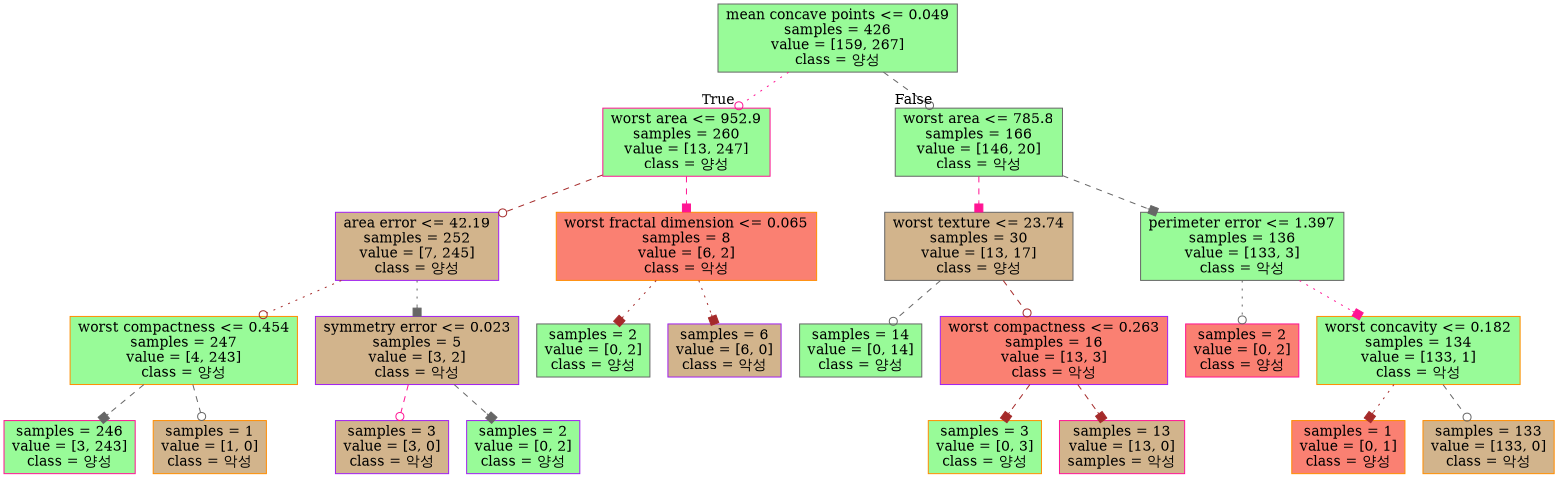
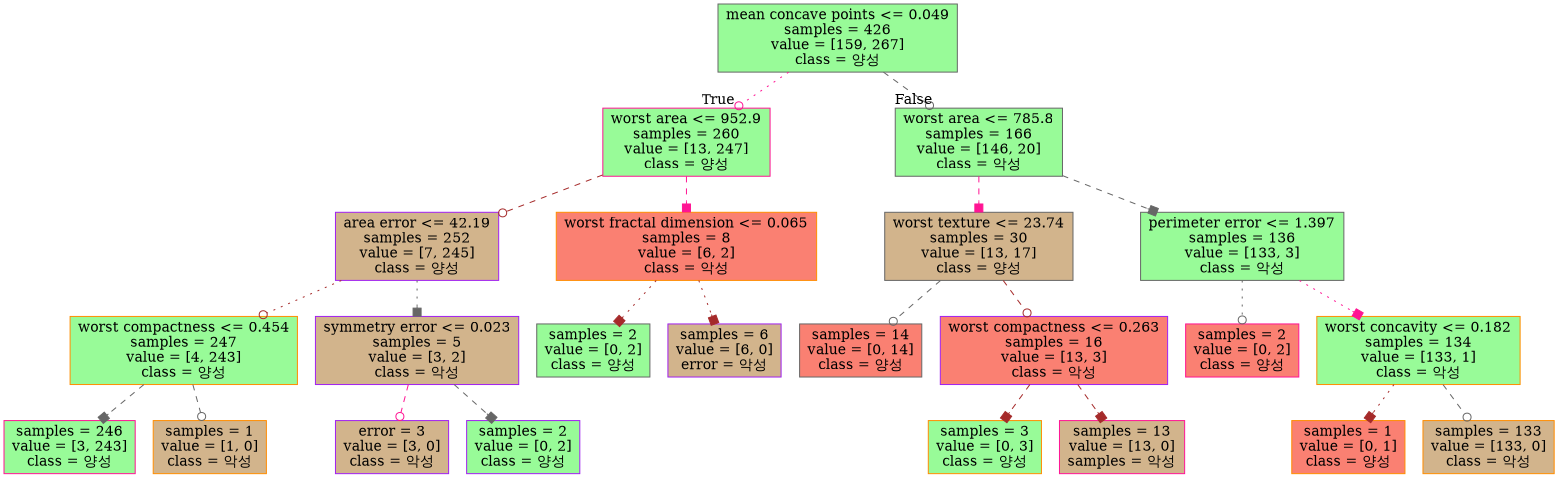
node "samples = 6 value = [6, 0] class = 악성": label "samples = 6 value = [6, 0] class = 악성" -> "samples = 6 value = [6, 0] error = 악성"
node "samples = 14 value = [0, 14] class = 양성": fillcolor palegreen -> salmon
node "samples = 3 value = [3, 0] class = 악성": label "samples = 3 value = [3, 0] class = 악성" -> "error = 3 value = [3, 0] class = 악성"
